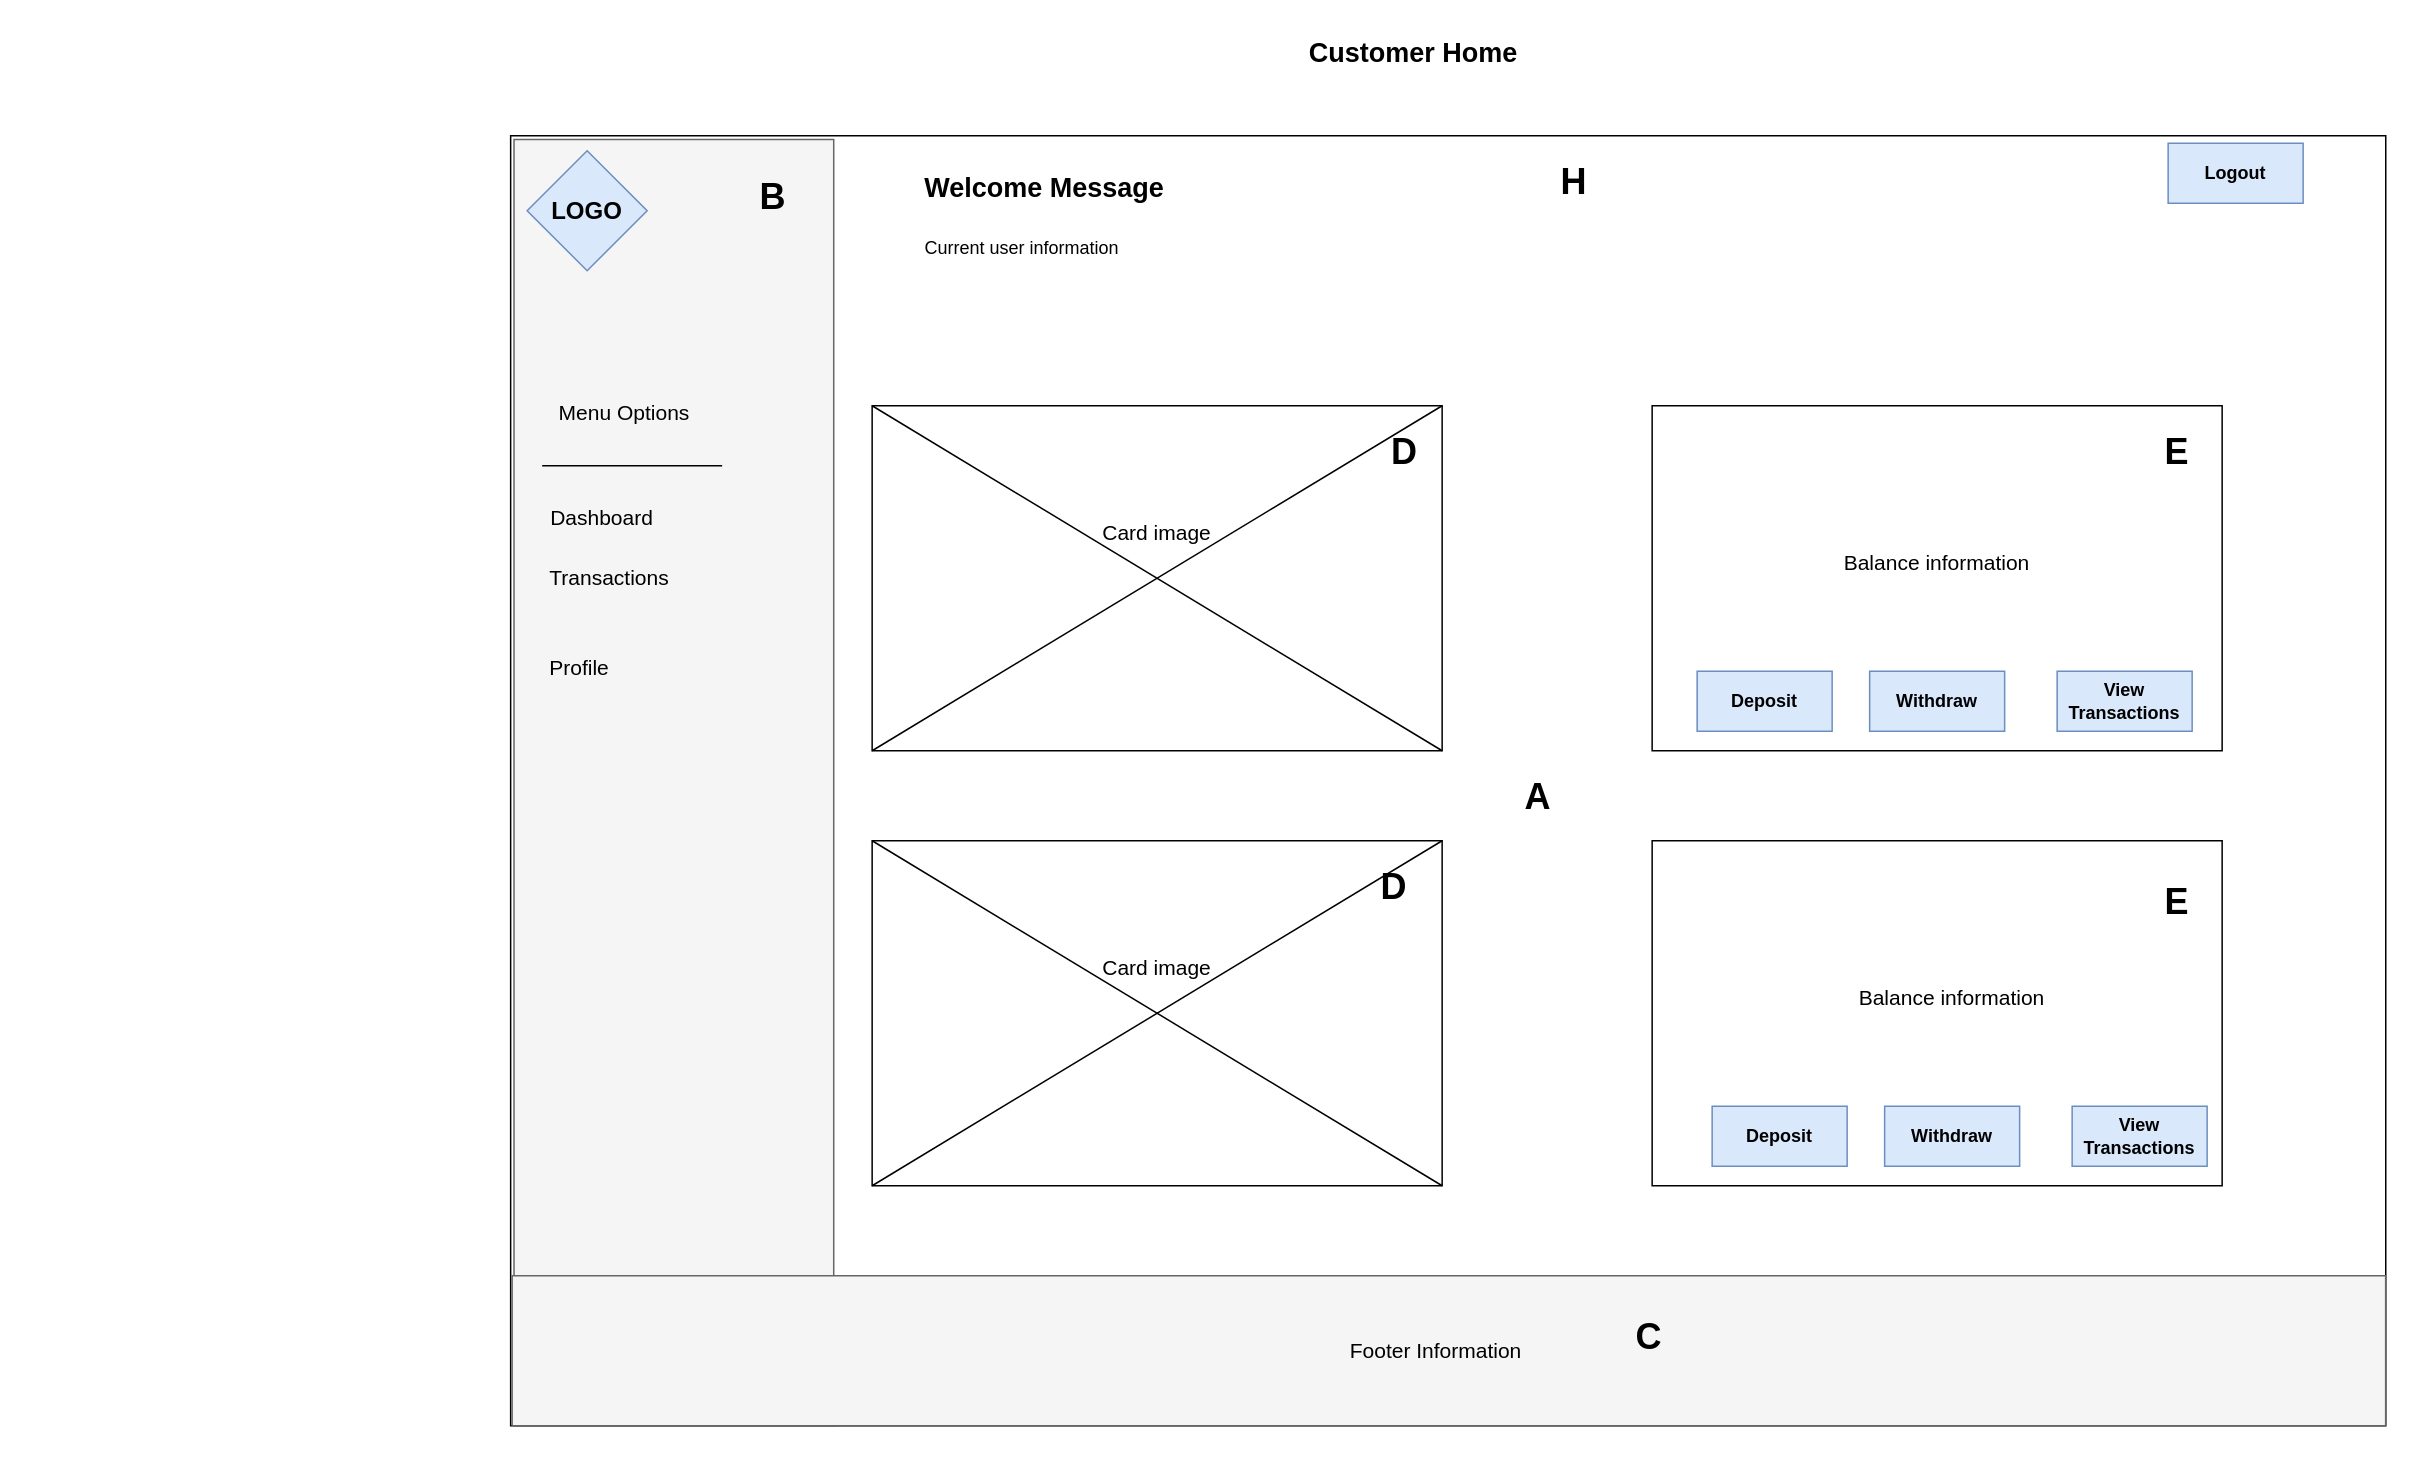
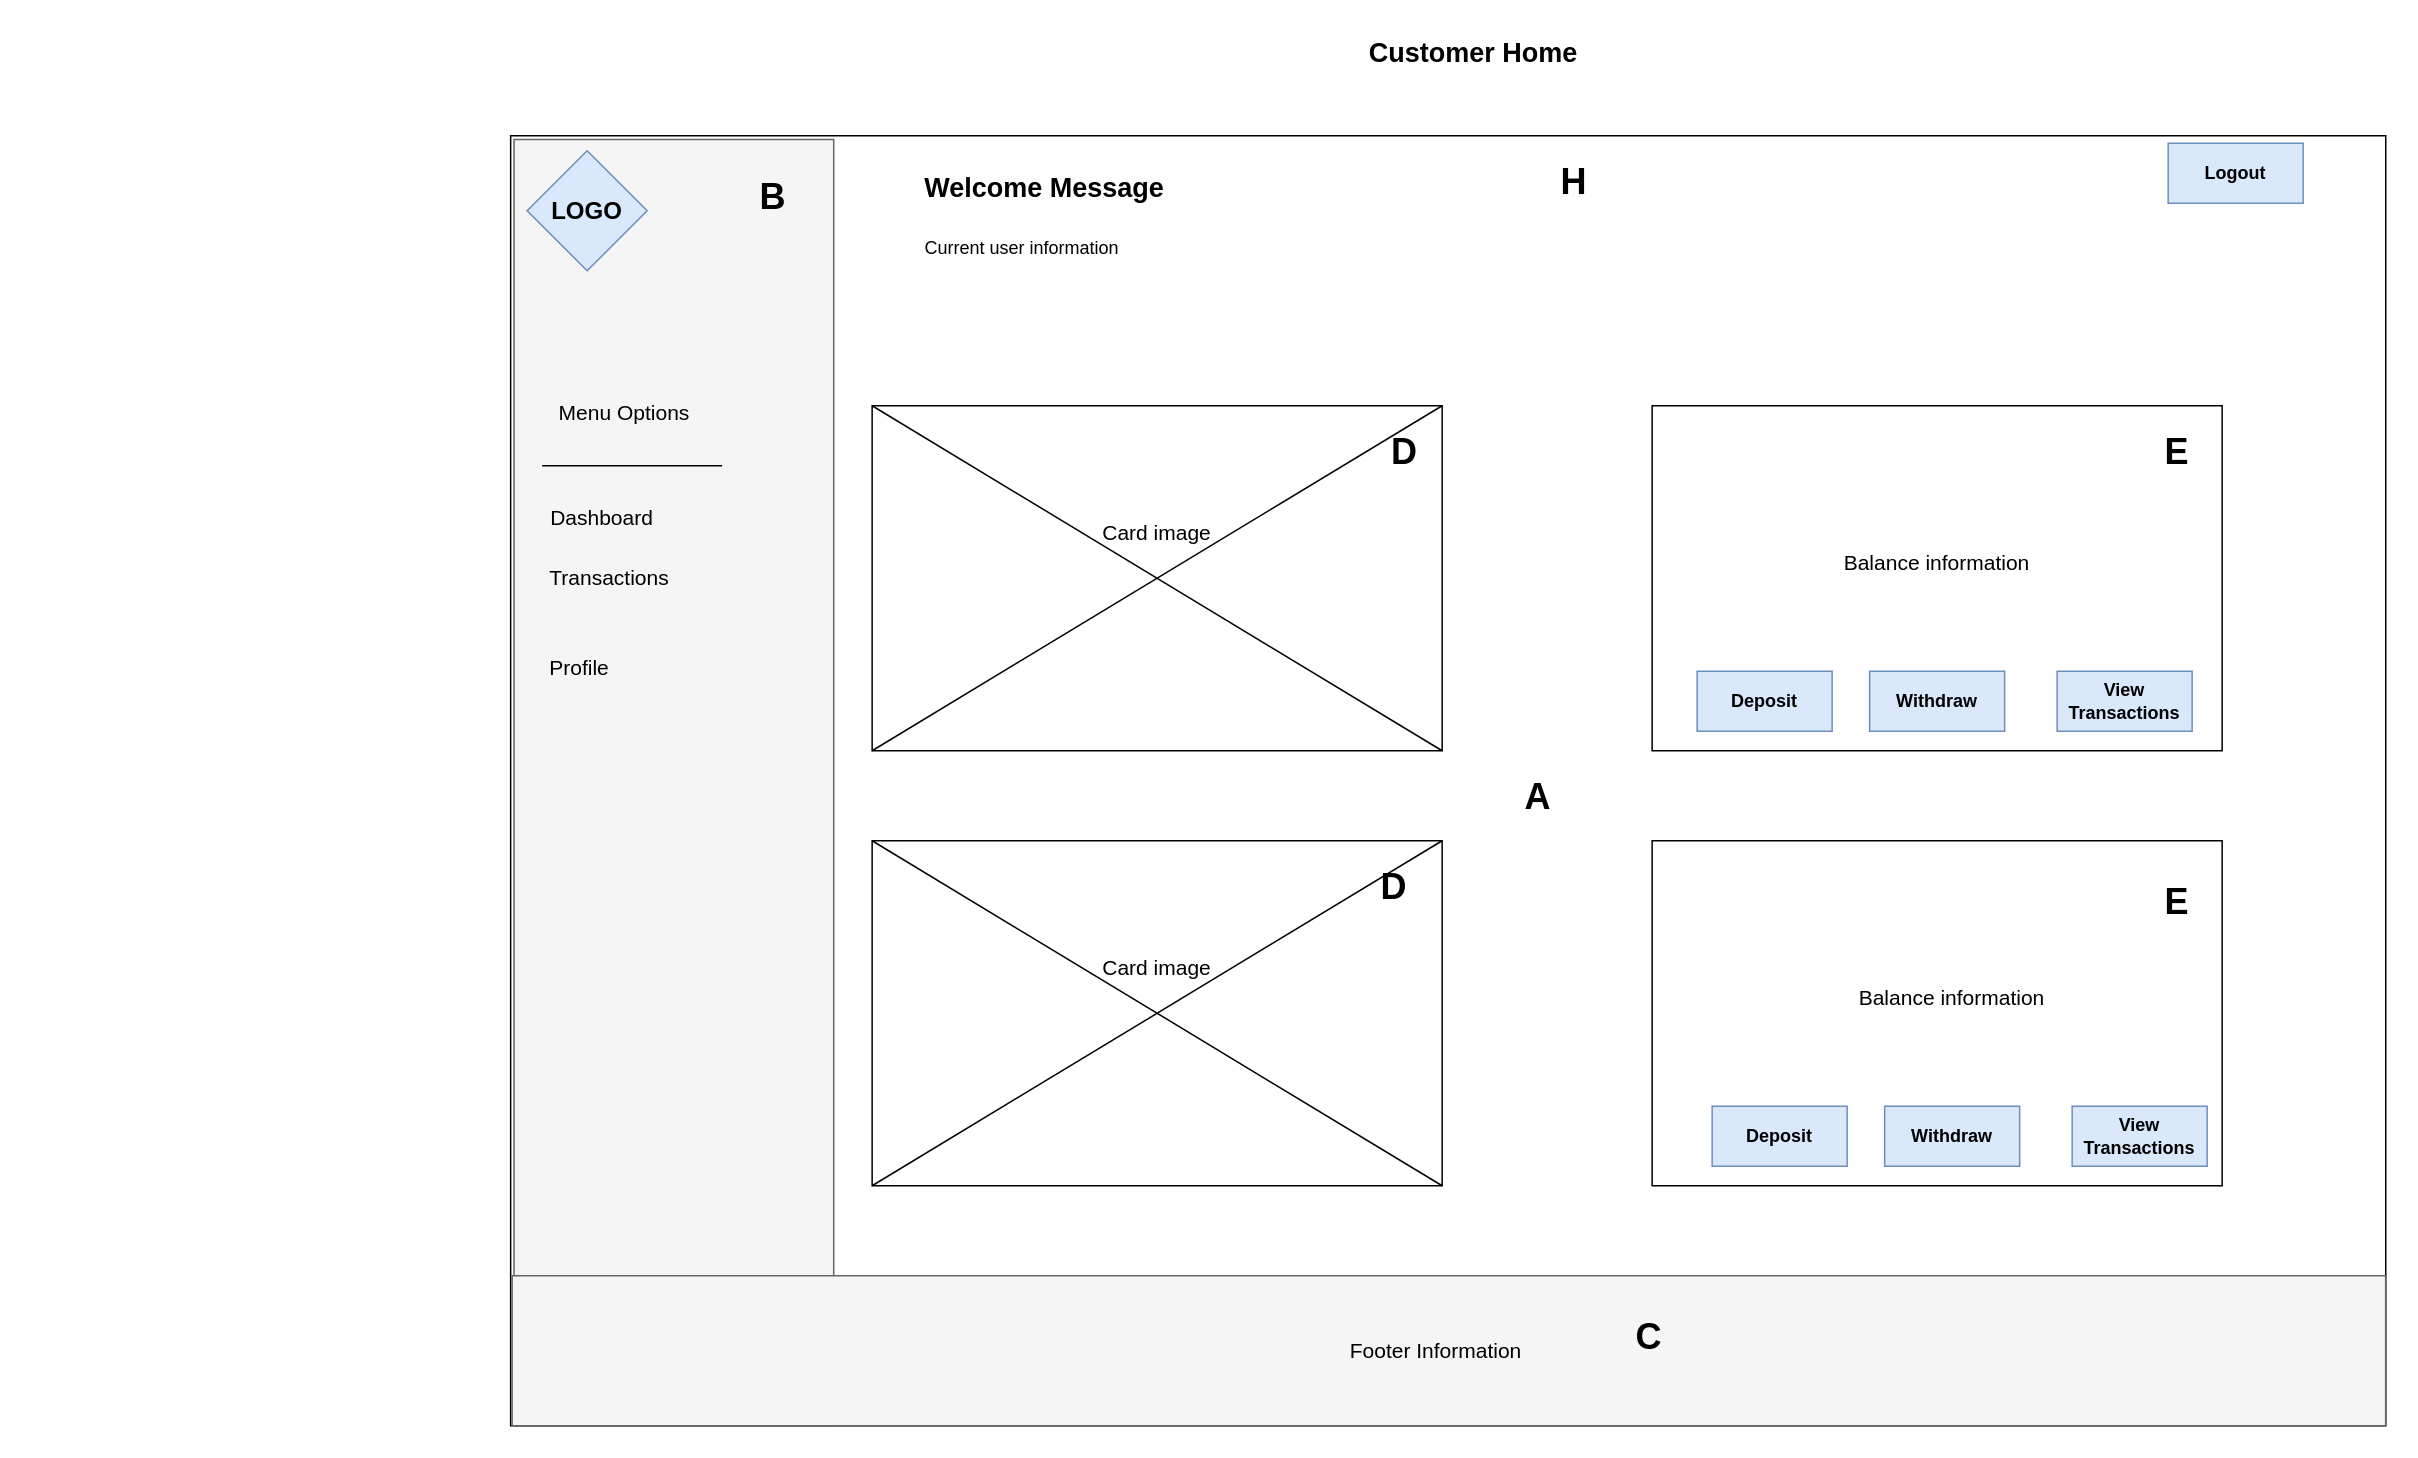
node "Customer Home": moved (1414, 53) -> (1474, 53)
